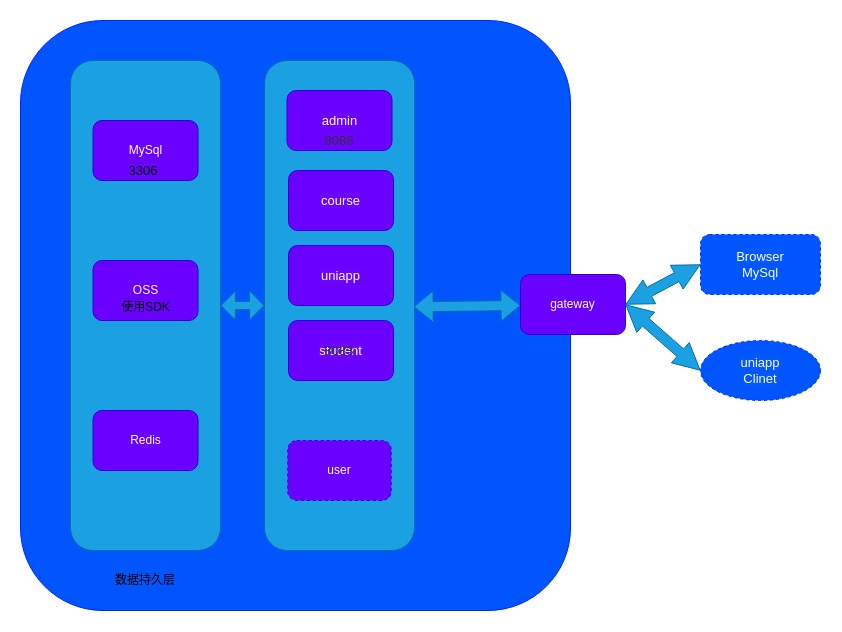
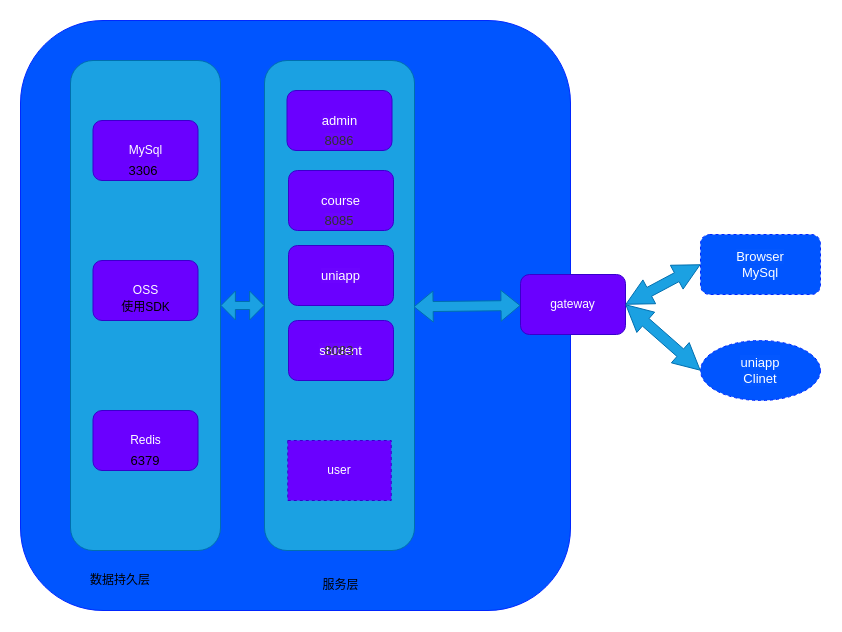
node "8085": added
node "6379": added
node "user": shape rounded rectangle -> rectangle
node "数据持久层": moved (146, 581) -> (121, 581)
node "服务层": added
